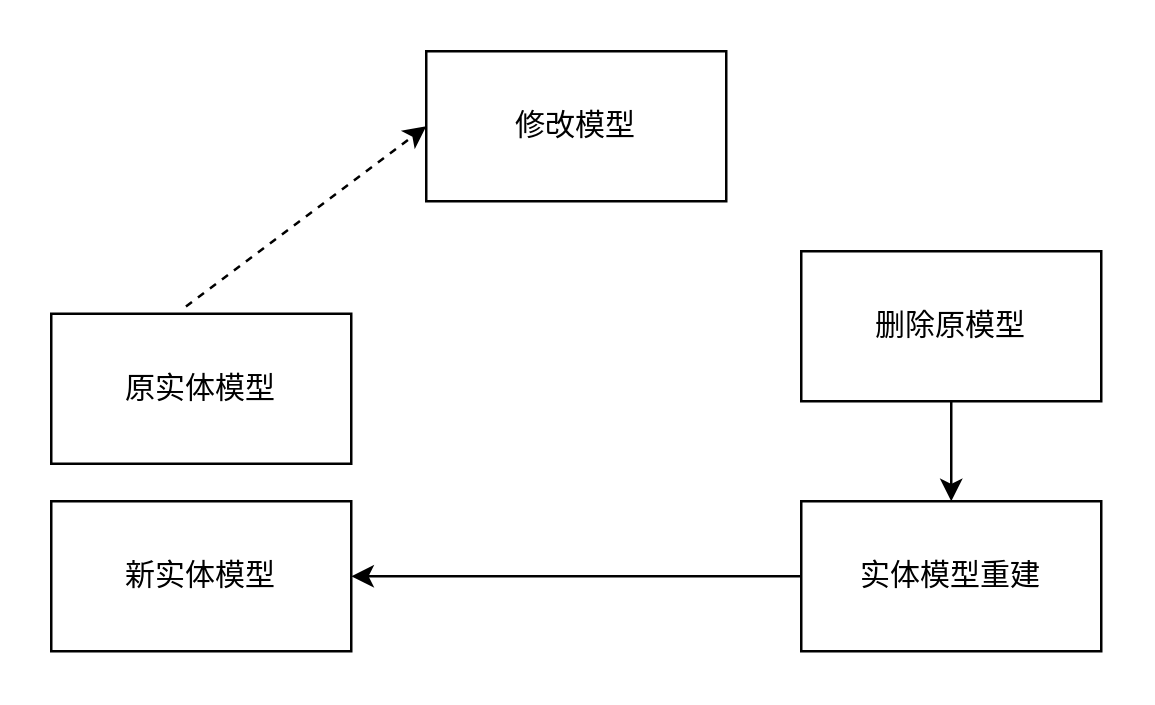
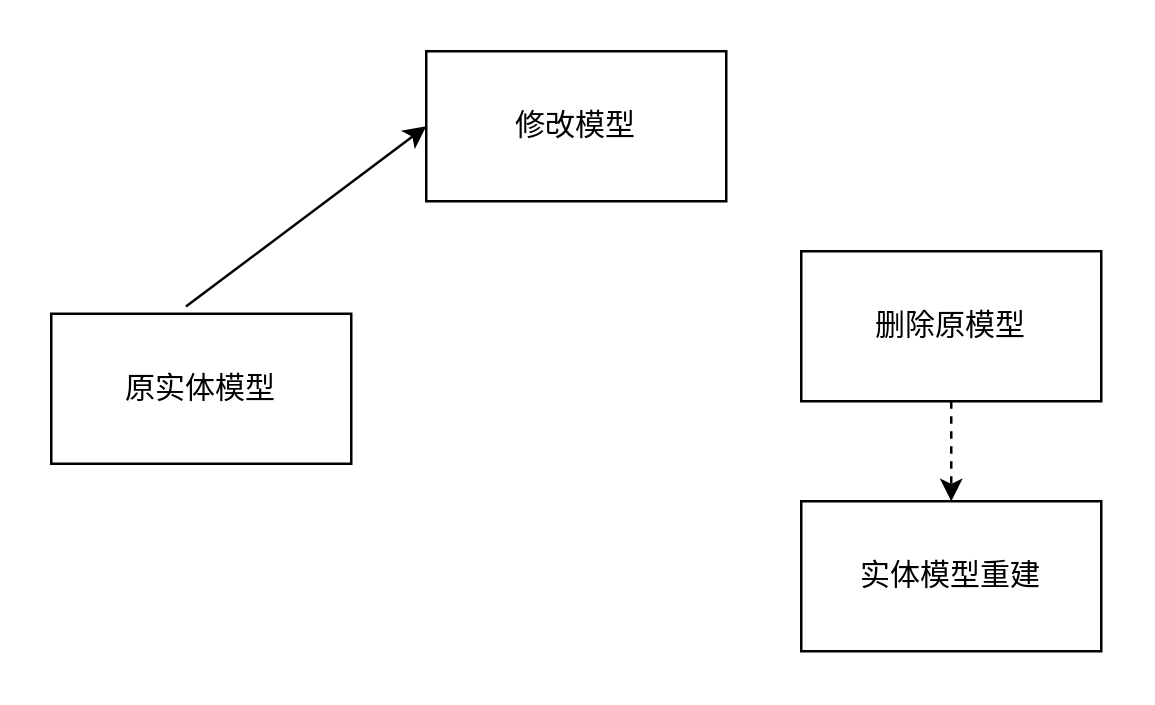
edge "原实体模型" -> "修改模型": style dashed -> solid
edge "删除原模型" -> "实体模型重建": style solid -> dashed
node "新实体模型": removed
edge "实体模型重建" -> "新实体模型": removed
